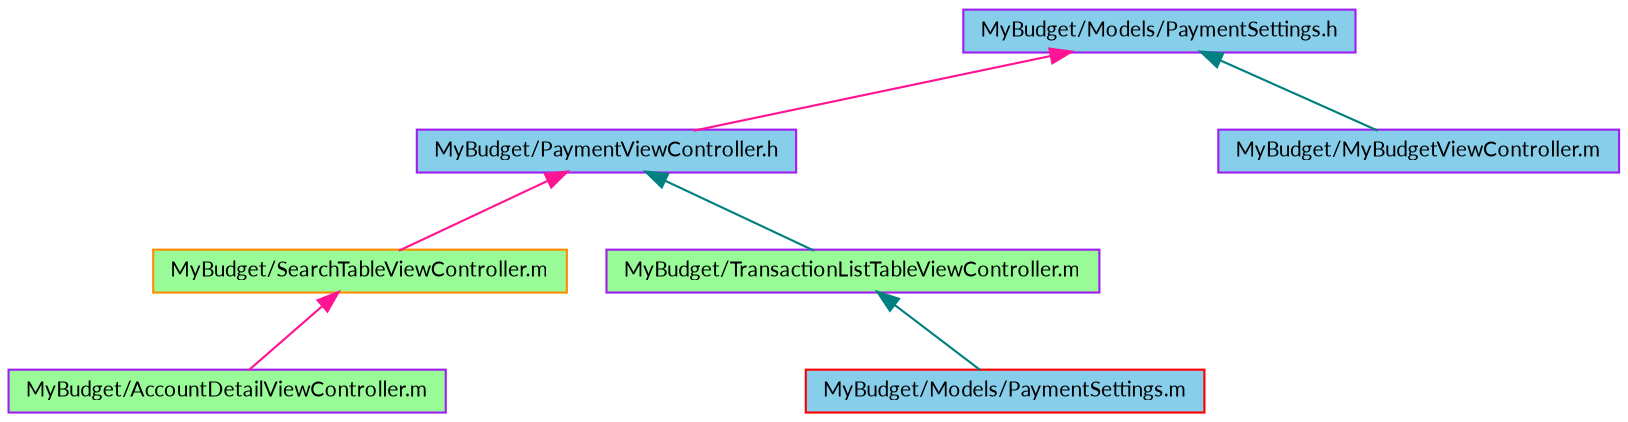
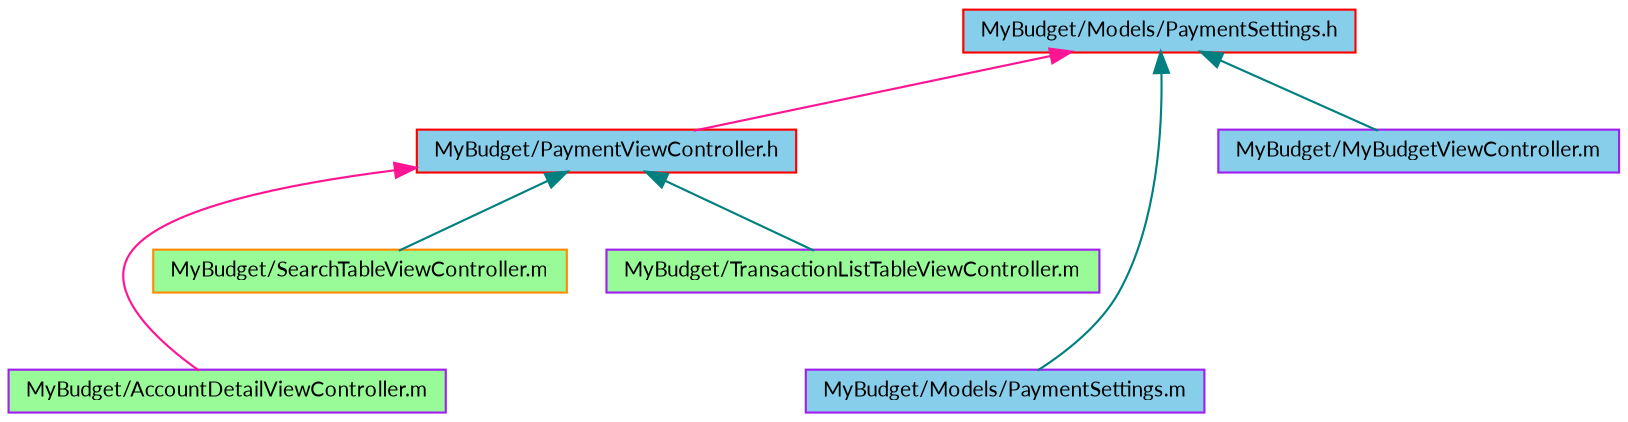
node "MyBudget/Models/PaymentSettings.h": color purple -> red
node "MyBudget/PaymentViewController.h": color purple -> red
edge "MyBudget/SearchTableViewController.m" -> "MyBudget/PaymentViewController.h": color deeppink -> teal
edge "MyBudget/AccountDetailViewController.m" -> "MyBudget/SearchTableViewController.m": now "MyBudget/AccountDetailViewController.m" -> "MyBudget/PaymentViewController.h"
edge "MyBudget/Models/PaymentSettings.m" -> "MyBudget/TransactionListTableViewController.m": now "MyBudget/Models/PaymentSettings.m" -> "MyBudget/Models/PaymentSettings.h"
node "MyBudget/Models/PaymentSettings.m": color red -> purple
